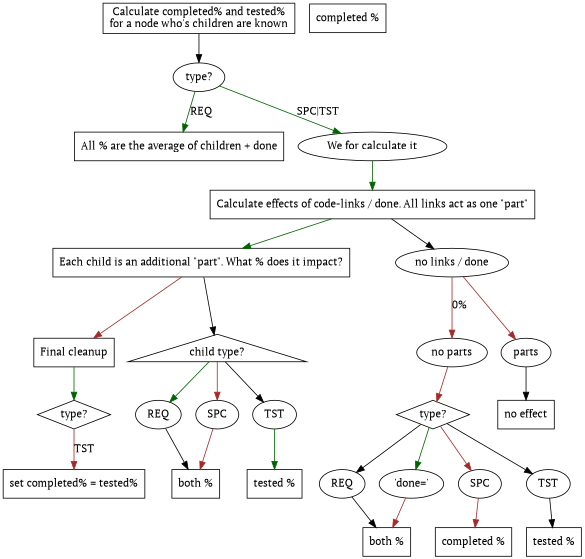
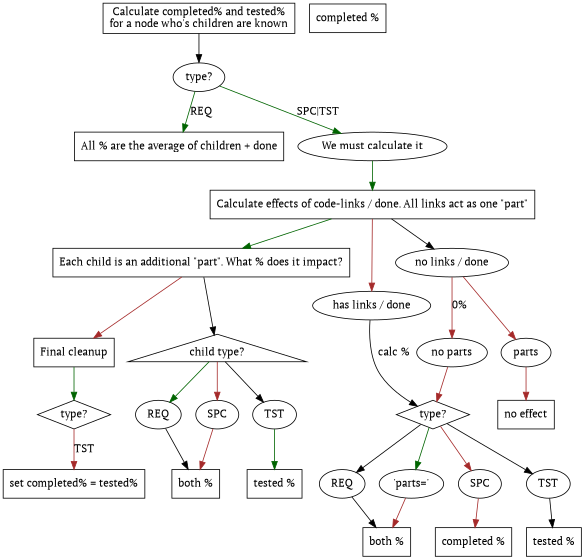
node "We for calculate it": label "We for calculate it" -> "We must calculate it"
node "has links / done": added
edge "parts" -> "no effect": color black -> brown
node "'done='": label "'done='" -> "'parts='"
